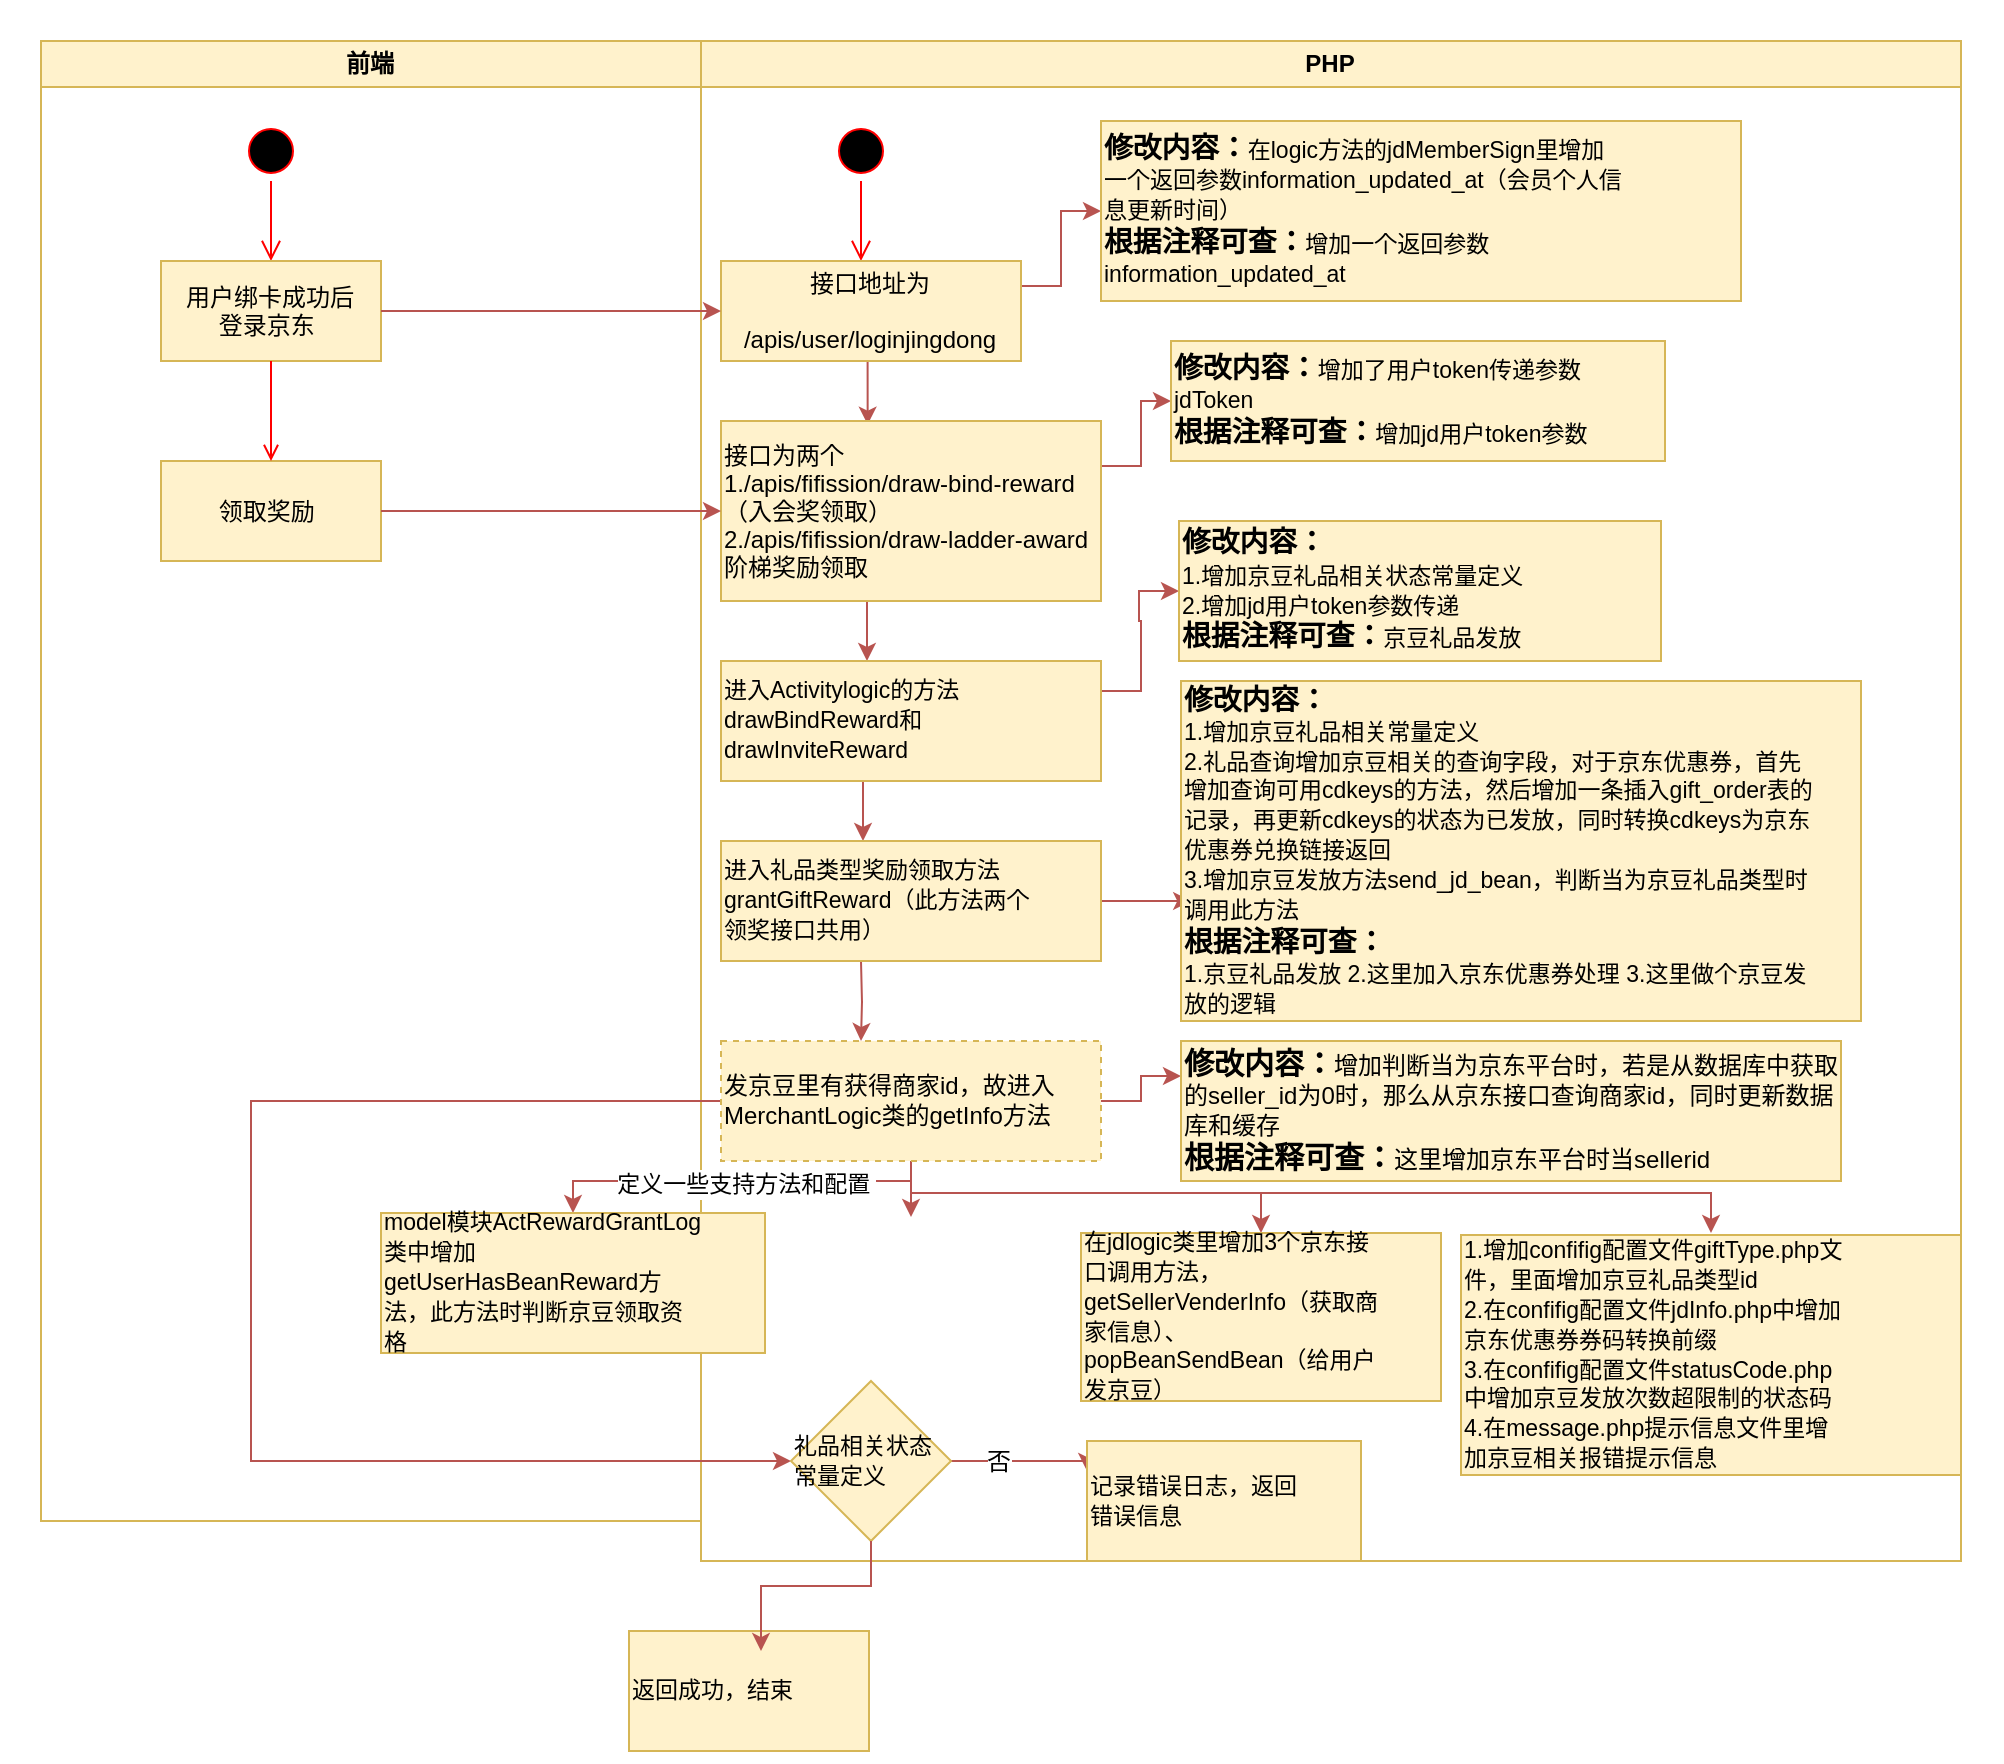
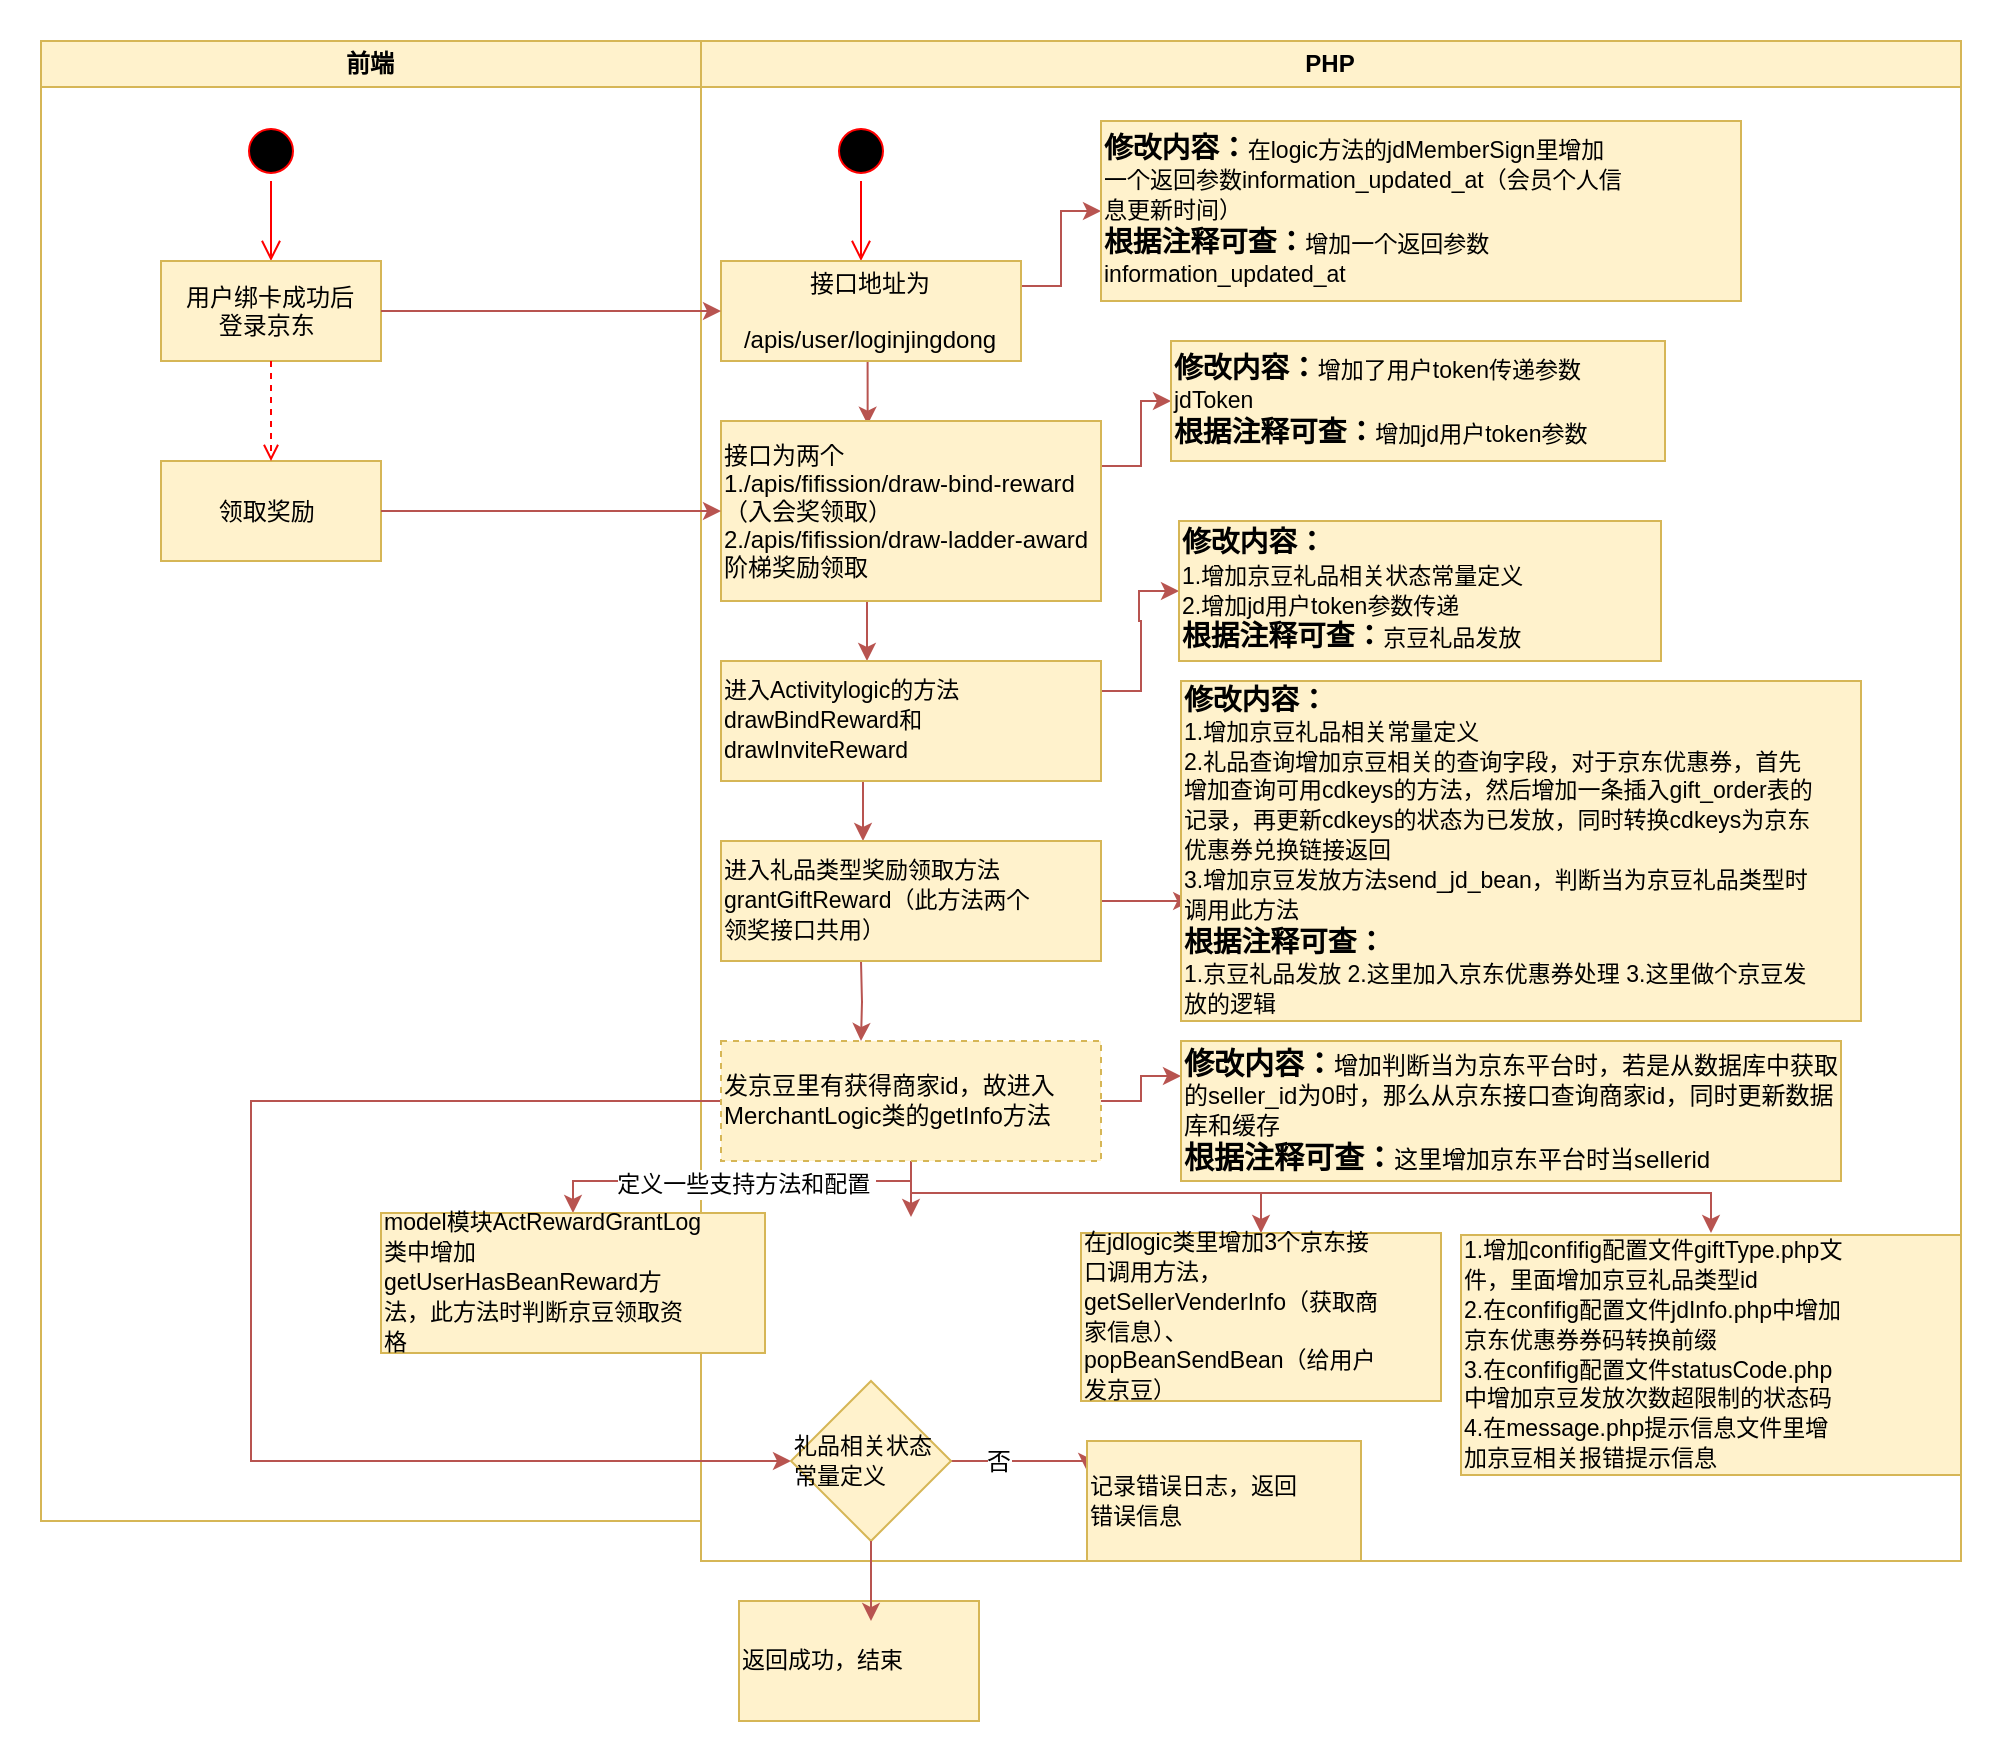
edge "⽤户绑卡成功后 登录京东" -> "领取奖励": style solid -> dashed
node "返回成功，结束": moved (749, 1691) -> (859, 1661)
